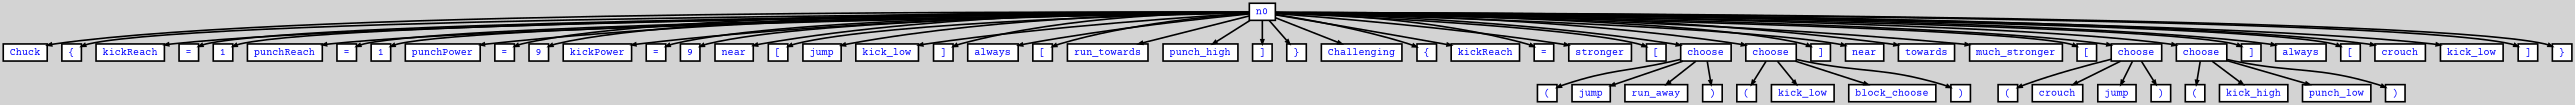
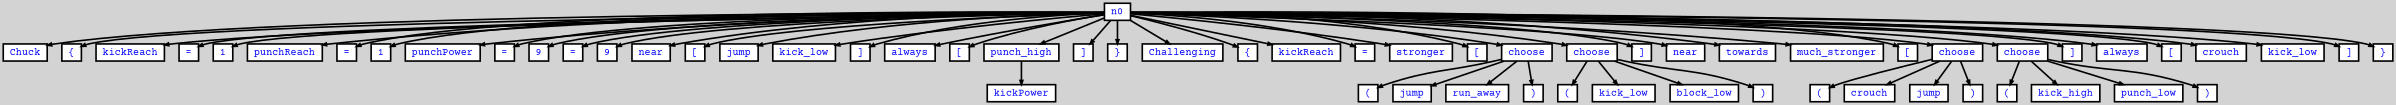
edge "n0" -> "kickPower": now "punch_high" -> "kickPower"
node "run_towards": removed
node "block_choose": label "block_choose" -> "block_low"
